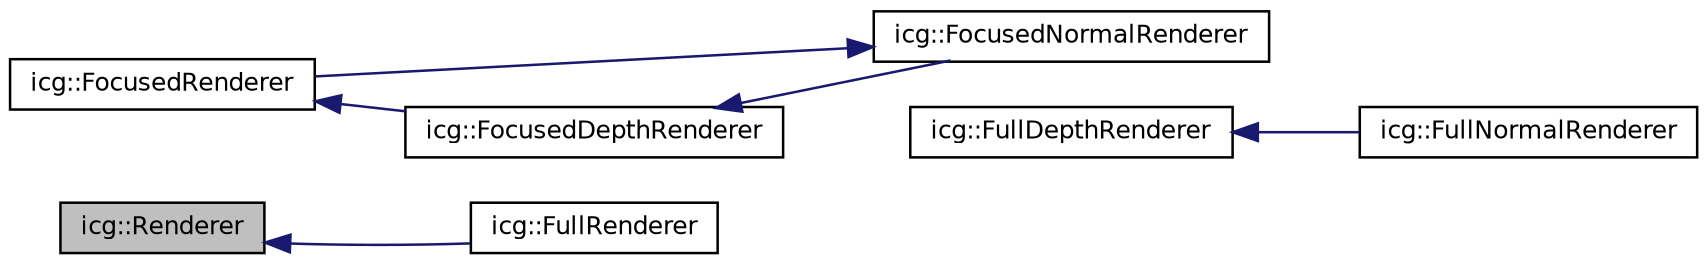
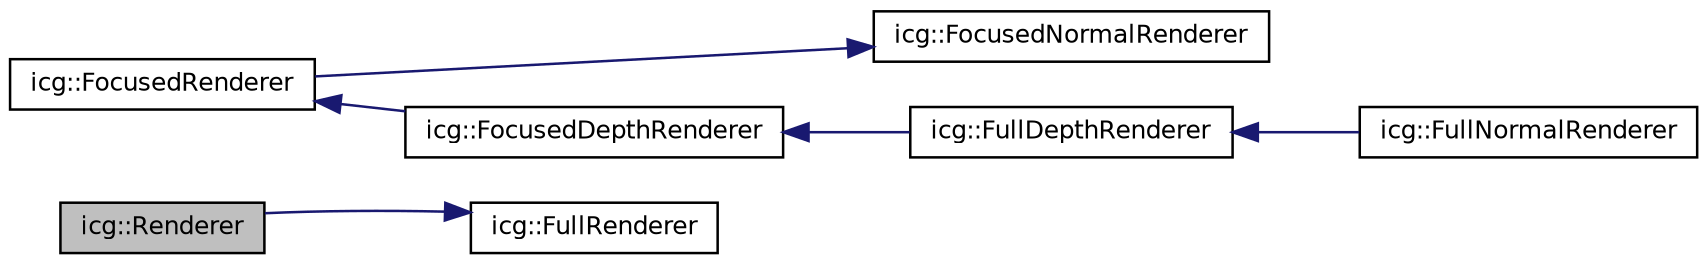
edge "icg::FocusedNormalRenderer" -> "icg::FocusedDepthRenderer": now "icg::FullDepthRenderer" -> "icg::FocusedDepthRenderer"
edge "icg::FullRenderer" -> "icg::Renderer": reversed
